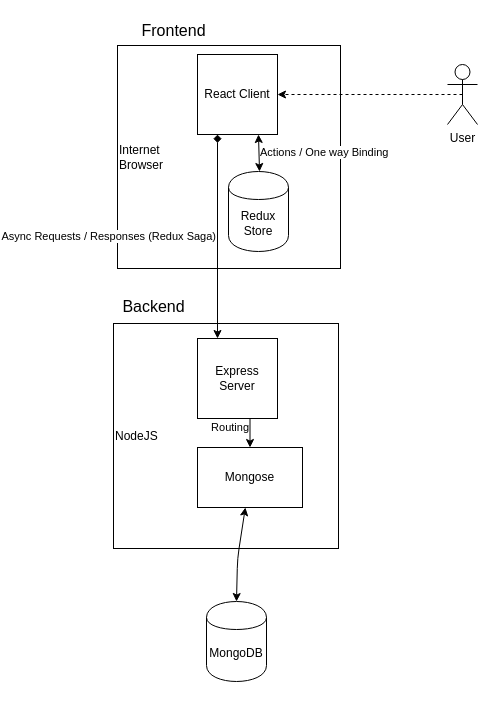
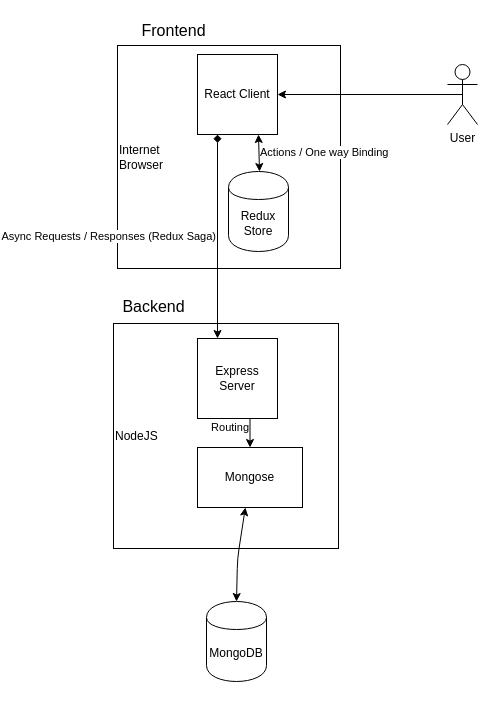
edge "User" -> "React Client": style dashed -> solid
